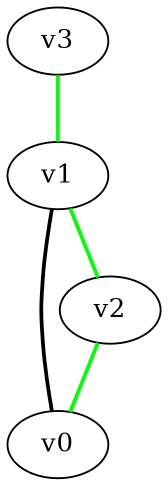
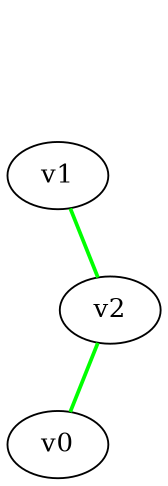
node "v3": removed
edge "v1" -- "v0": removed
